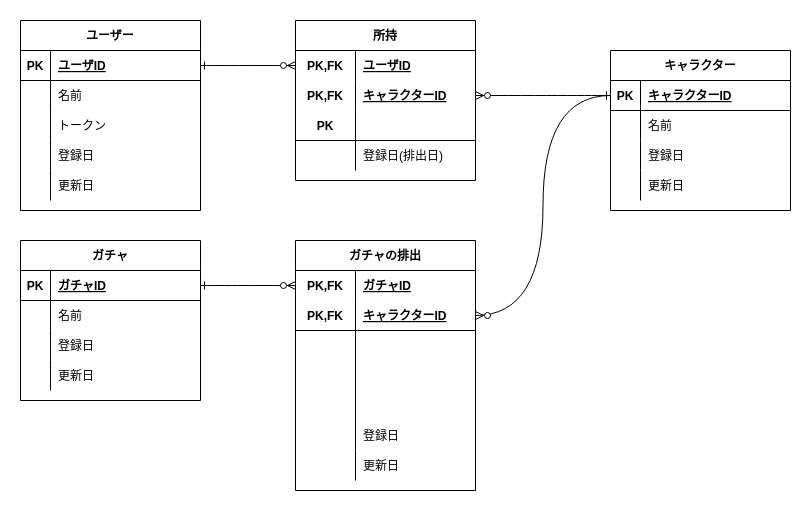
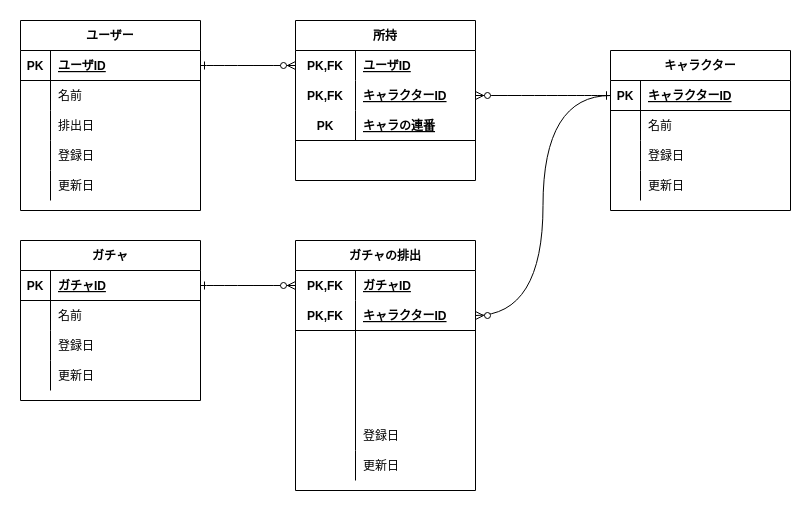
node "トークン": label "トークン" -> "排出日"
node "キャラの連番": added
node "登録日(排出日)": removed
